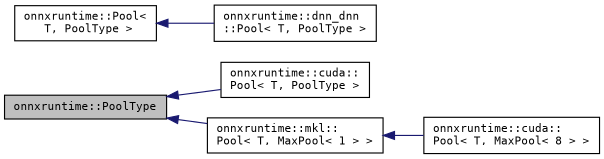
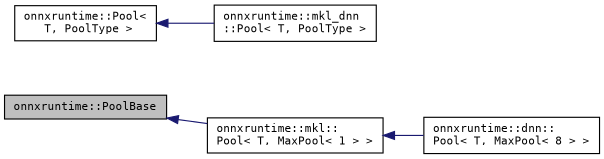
node "onnxruntime::dnn_dnn ::Pool< T, PoolType >": label "onnxruntime::dnn_dnn ::Pool< T, PoolType >" -> "onnxruntime::mkl_dnn ::Pool< T, PoolType >"
node "onnxruntime::cuda:: Pool< T, PoolType >": removed
node "onnxruntime::PoolType": label "onnxruntime::PoolType" -> "onnxruntime::PoolBase"
node "onnxruntime::cuda:: Pool< T, MaxPool< 8 > >": label "onnxruntime::cuda:: Pool< T, MaxPool< 8 > >" -> "onnxruntime::dnn:: Pool< T, MaxPool< 8 > >"
